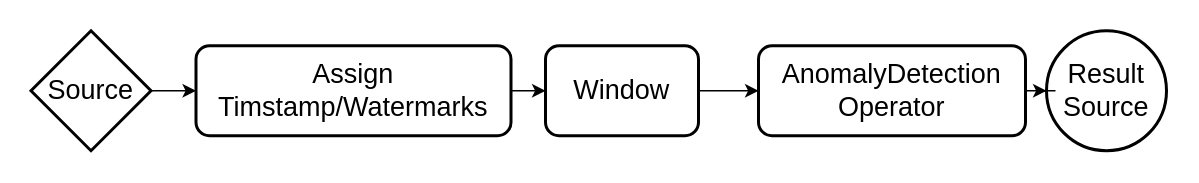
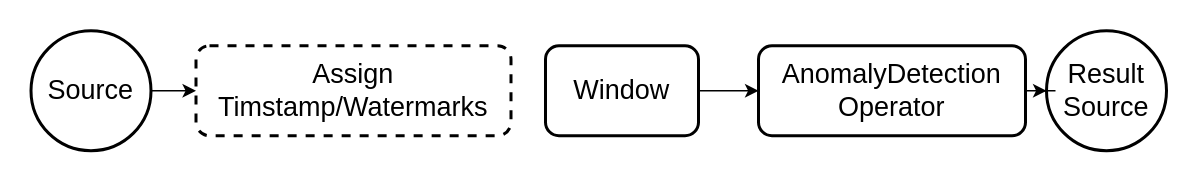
node "Source": shape diamond -> ellipse
node "Assign Timstamp/Watermarks": style solid -> dashed
edge "Assign Timstamp/Watermarks" -> "Window": removed
